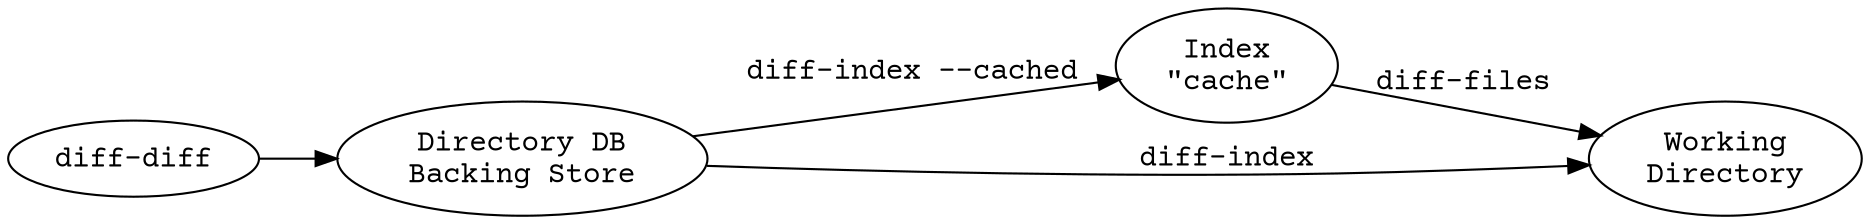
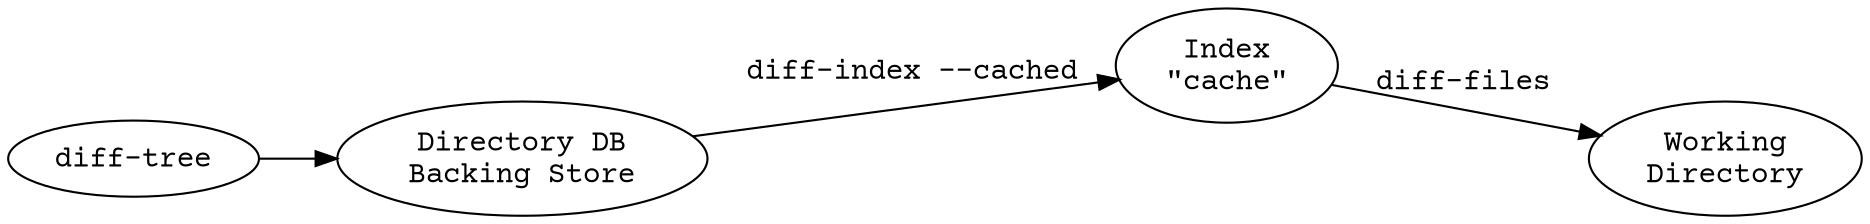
node "diff-diff": label "diff-diff" -> "diff-tree"
edge "Directory DB Backing Store" -> "Working Directory": removed, label "diff-index"
